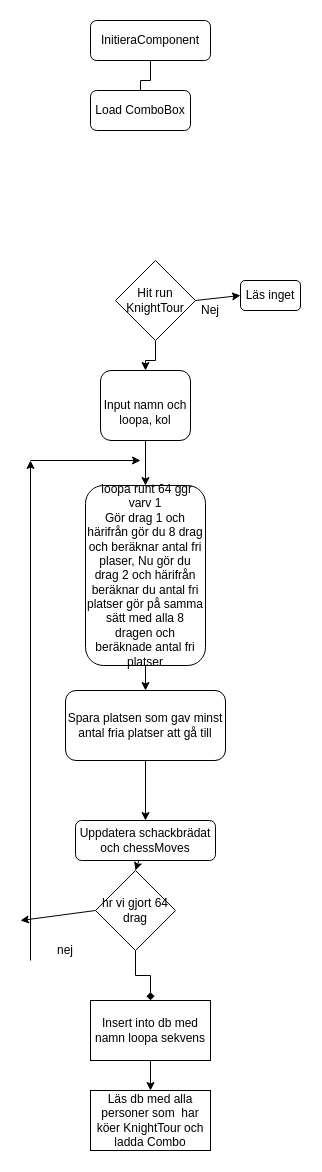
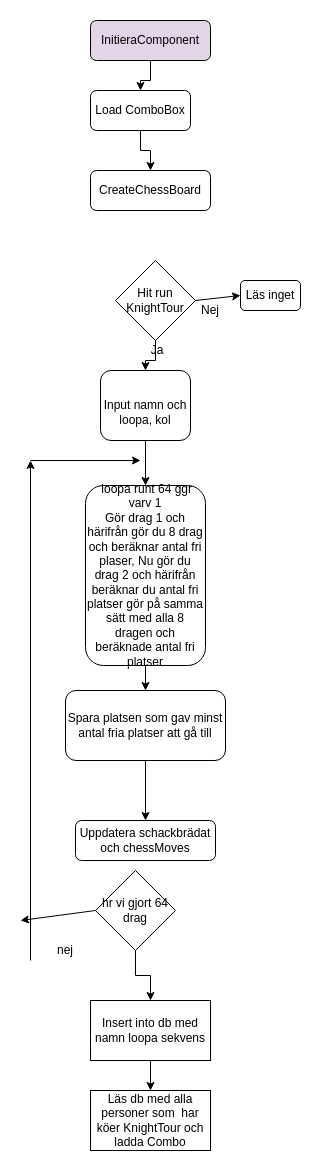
node "InitieraComponent": fillcolor #ffffff -> #e1d5e7
edge "InitieraComponent" -- "Load ComboBox": arrowhead none -> classic
edge "Load ComboBox" -> "CreateChessBoard": added
node "CreateChessBoard": added
node "Ja": added
edge "Uppdatera schackbrädat och chessMoves" -> "hr vi gjort 64 drag": removed
edge "hr vi gjort 64 drag" -> "Insert into db med namn loopa sekvens": arrowhead diamond -> classic
